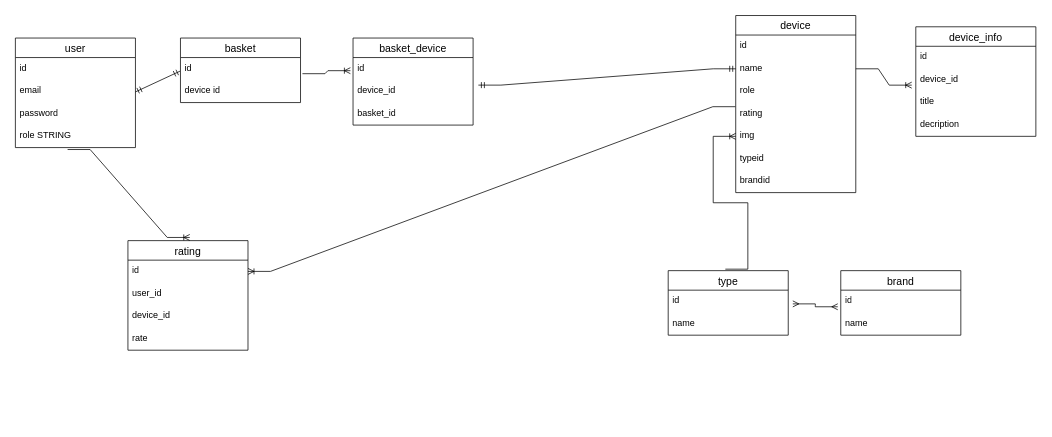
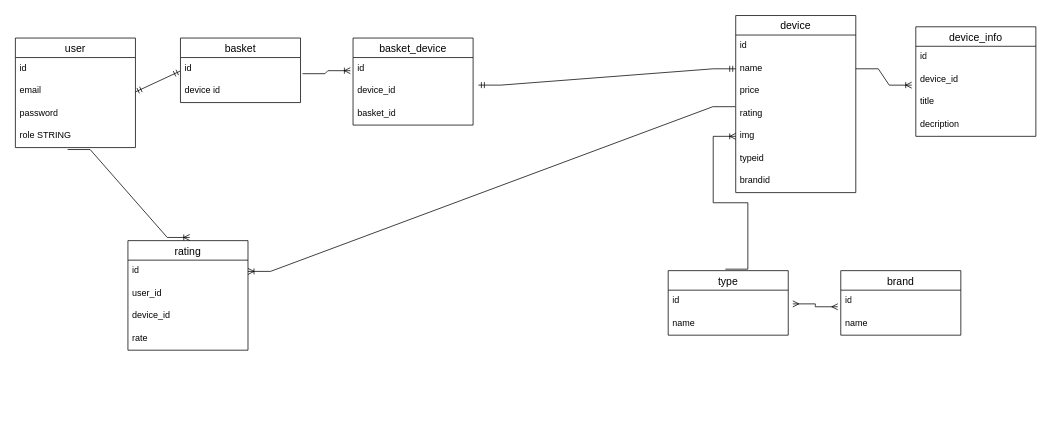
node "role": label "role" -> "price"
